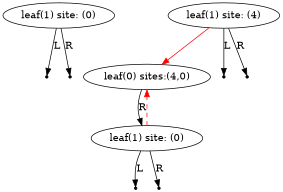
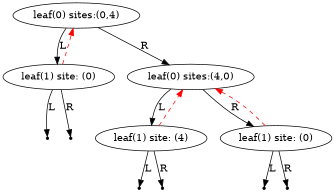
node "leaf(0) sites:(0,4)": added
edge "leaf(1) site: (4)" -> "leaf(0) sites:(4,0)": style solid -> dashed
edge "leaf(0) sites:(4,0)" -> "leaf(1) site: (4)": added, label "L"
